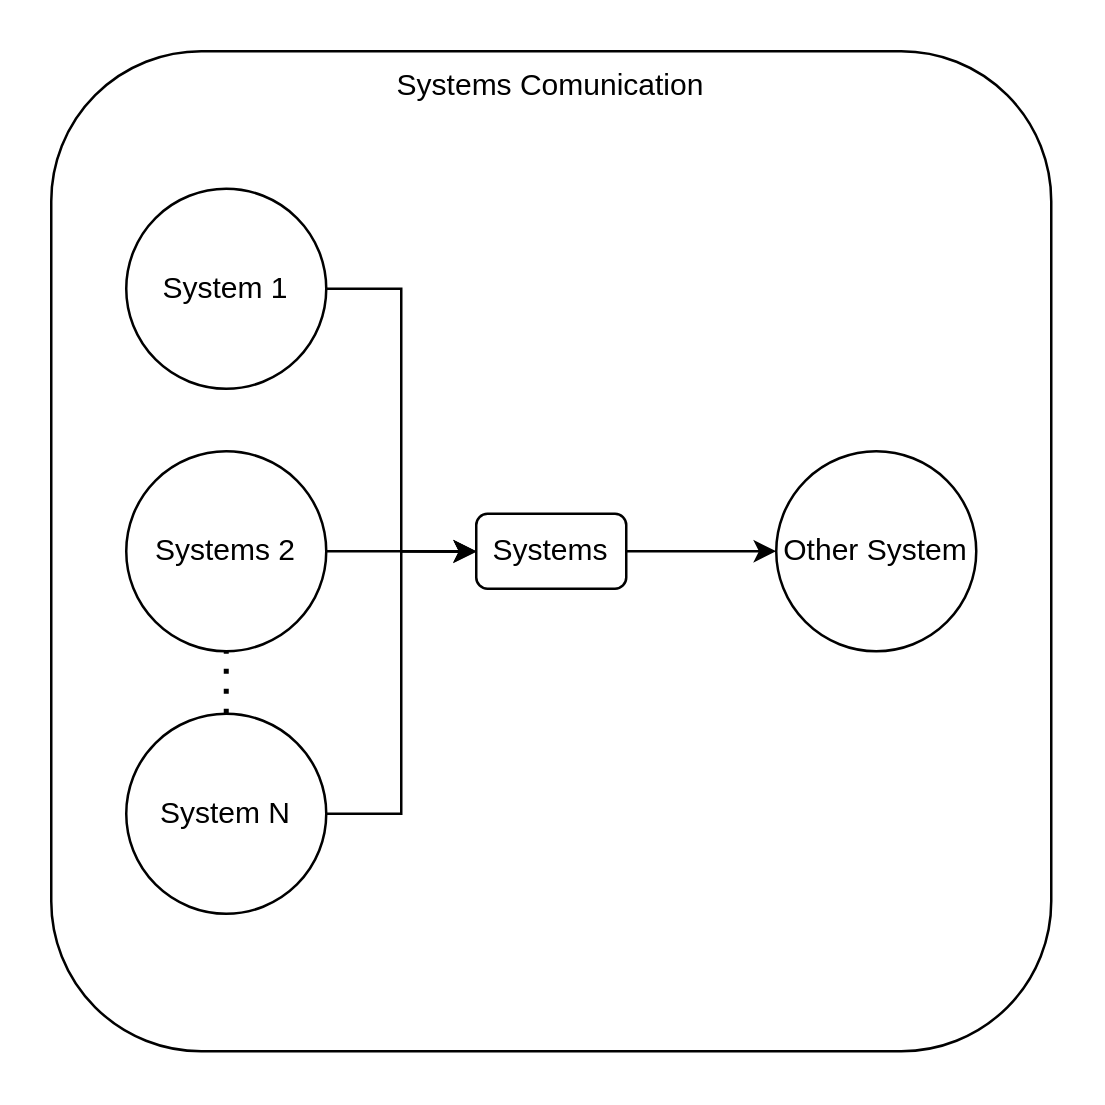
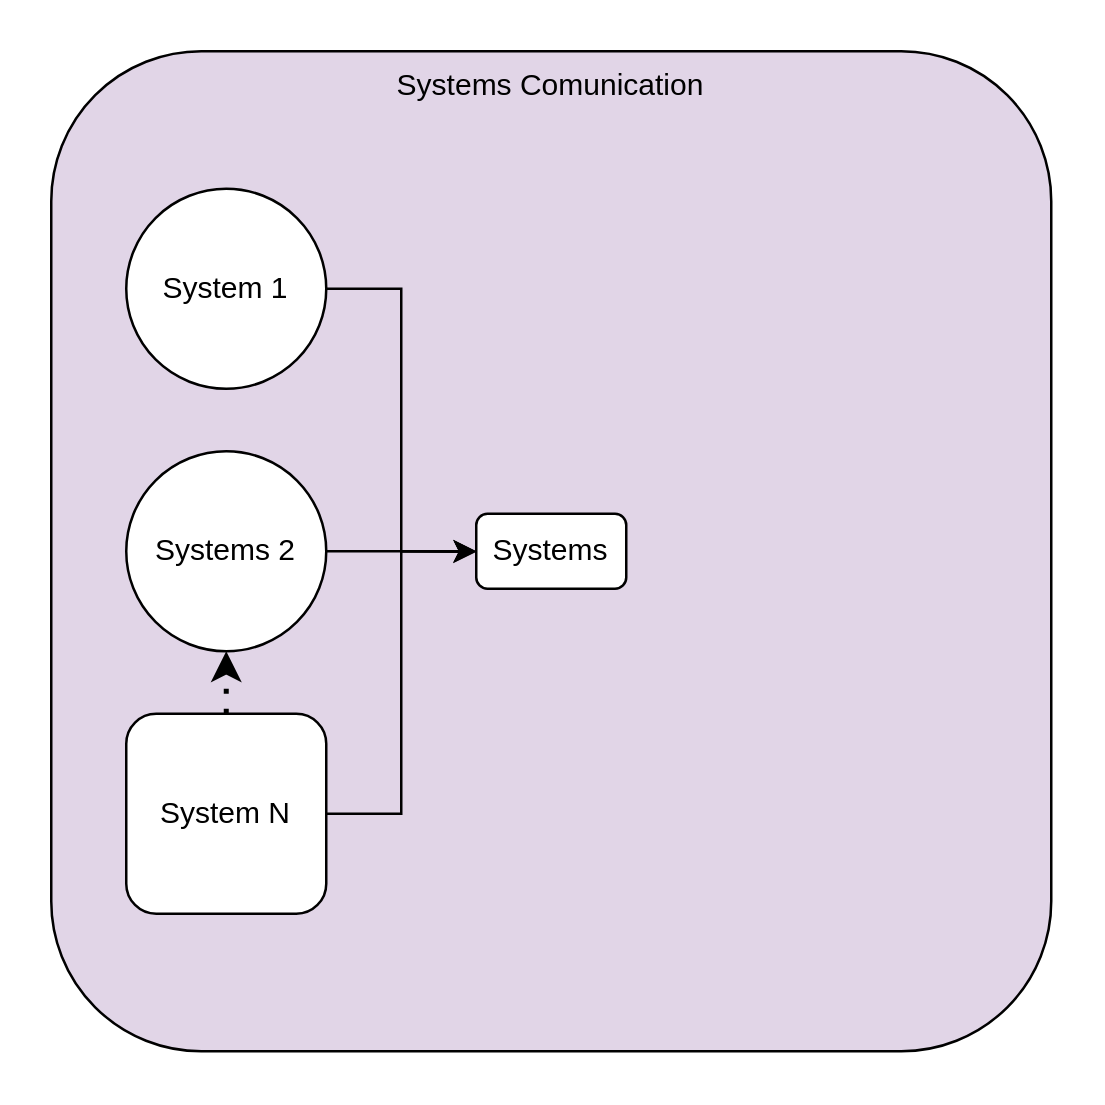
node "Systems Comunication": fillcolor #ffffff -> #e1d5e7
edge "Systems" -> "Other System": removed
node "Other System": removed
edge "Systems 2" -- "System N": arrowhead none -> classic
node "System N": shape ellipse -> rounded rectangle
